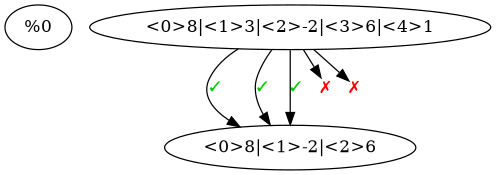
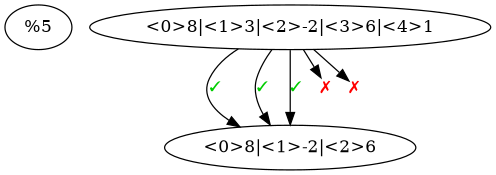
node "%0": label "%0" -> "%5"
